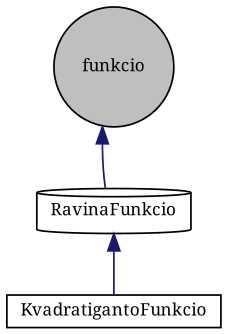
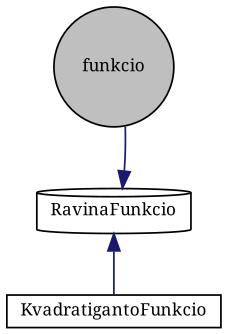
edge "RavinaFunkcio" -> "funkcio": reversed
